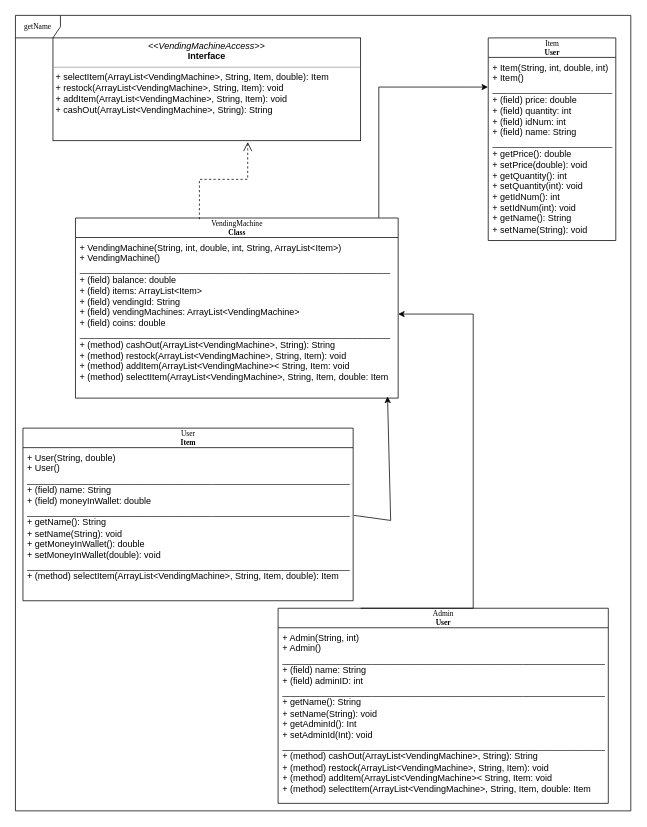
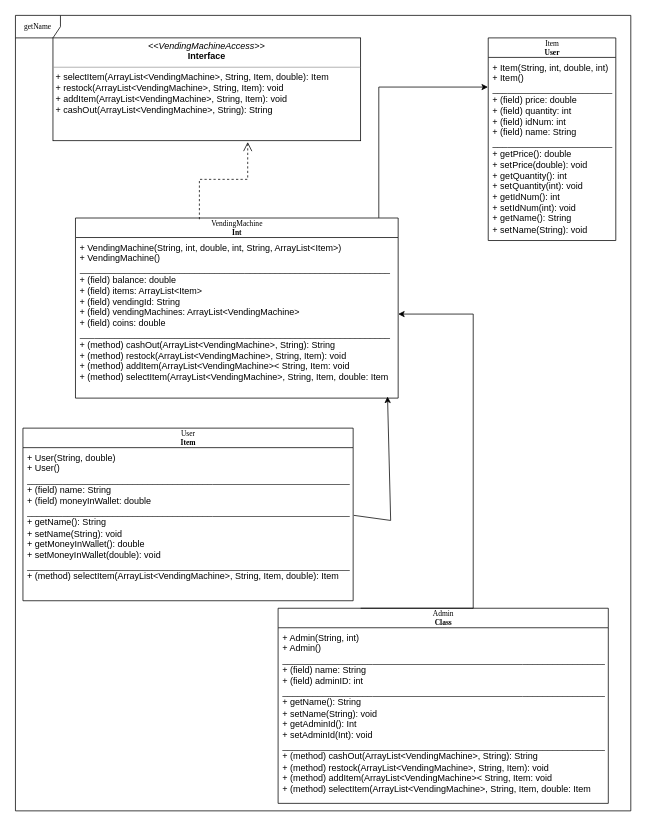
node "VendingMachine Class": label "VendingMachine Class" -> "VendingMachine Int"
node "Admin User": label "Admin User" -> "Admin Class"
